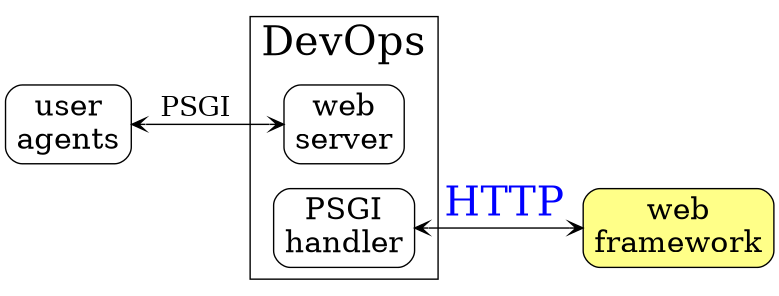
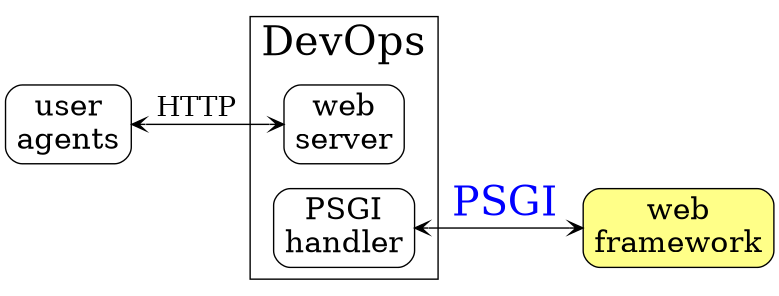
edge "user agents" -- "web server": label "PSGI" -> "HTTP"
edge "PSGI handler" -- "web framework": label "HTTP" -> "PSGI"
